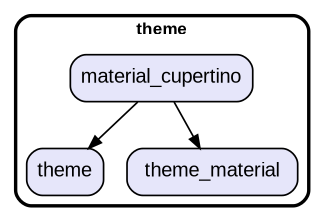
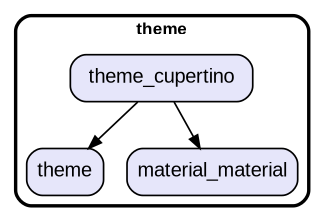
node "material_cupertino": label "material_cupertino" -> "theme_cupertino"
node "theme_material": label "theme_material" -> "material_material"
